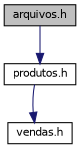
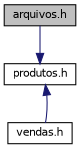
edge "produtos.h" -> "vendas.h": reversed
